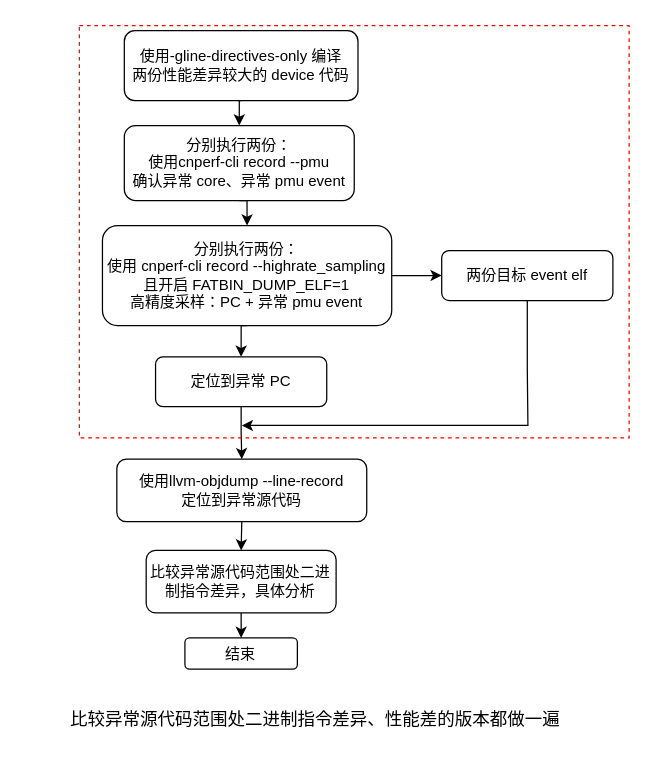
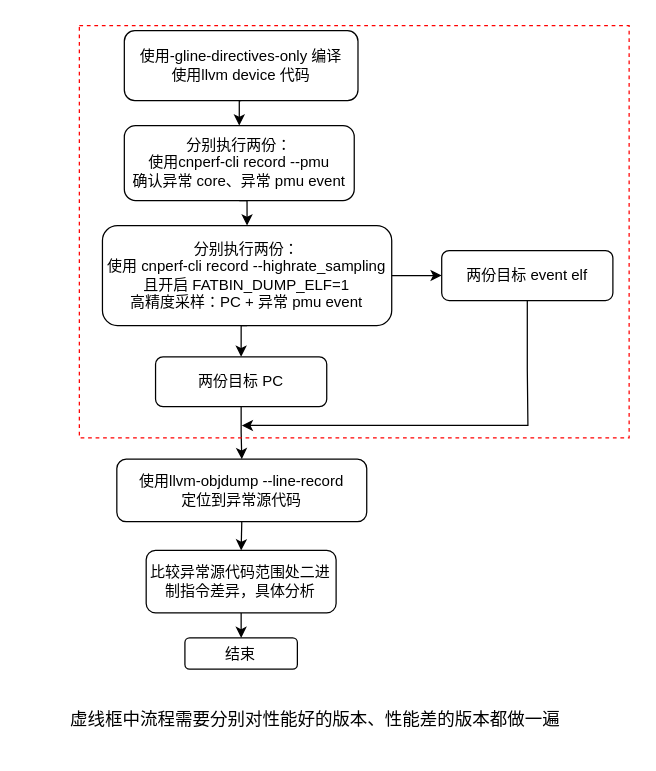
node "使用-gline-directives-only 编译 两份性能差异较大的 device 代码": label "使用-gline-directives-only 编译 两份性能差异较大的 device 代码" -> "使用-gline-directives-only 编译 使用llvm device 代码"
node "定位到异常 PC": label "定位到异常 PC" -> "两份目标 PC"
node "比较异常源代码范围处二进制指令差异、性能差的版本都做一遍": label "比较异常源代码范围处二进制指令差异、性能差的版本都做一遍" -> "虚线框中流程需要分别对性能好的版本、性能差的版本都做一遍"
